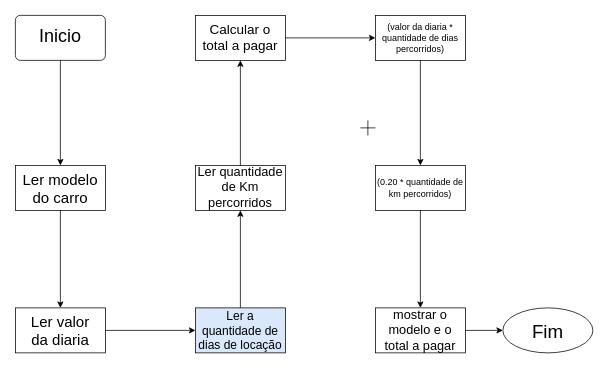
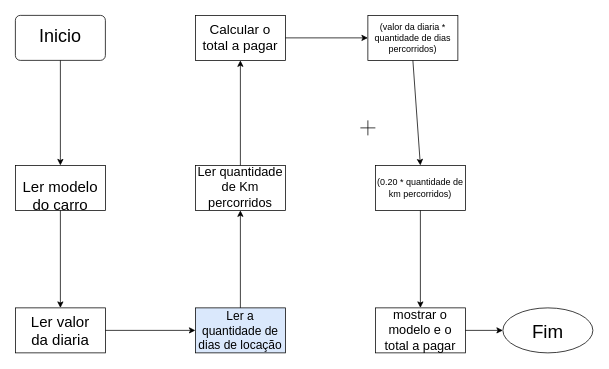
node "(valor da diaria * quantidade de dias percorridos)": moved (420, 38) -> (413, 38)
node "Ler modelo do carro": moved (60, 188) -> (60, 195)
